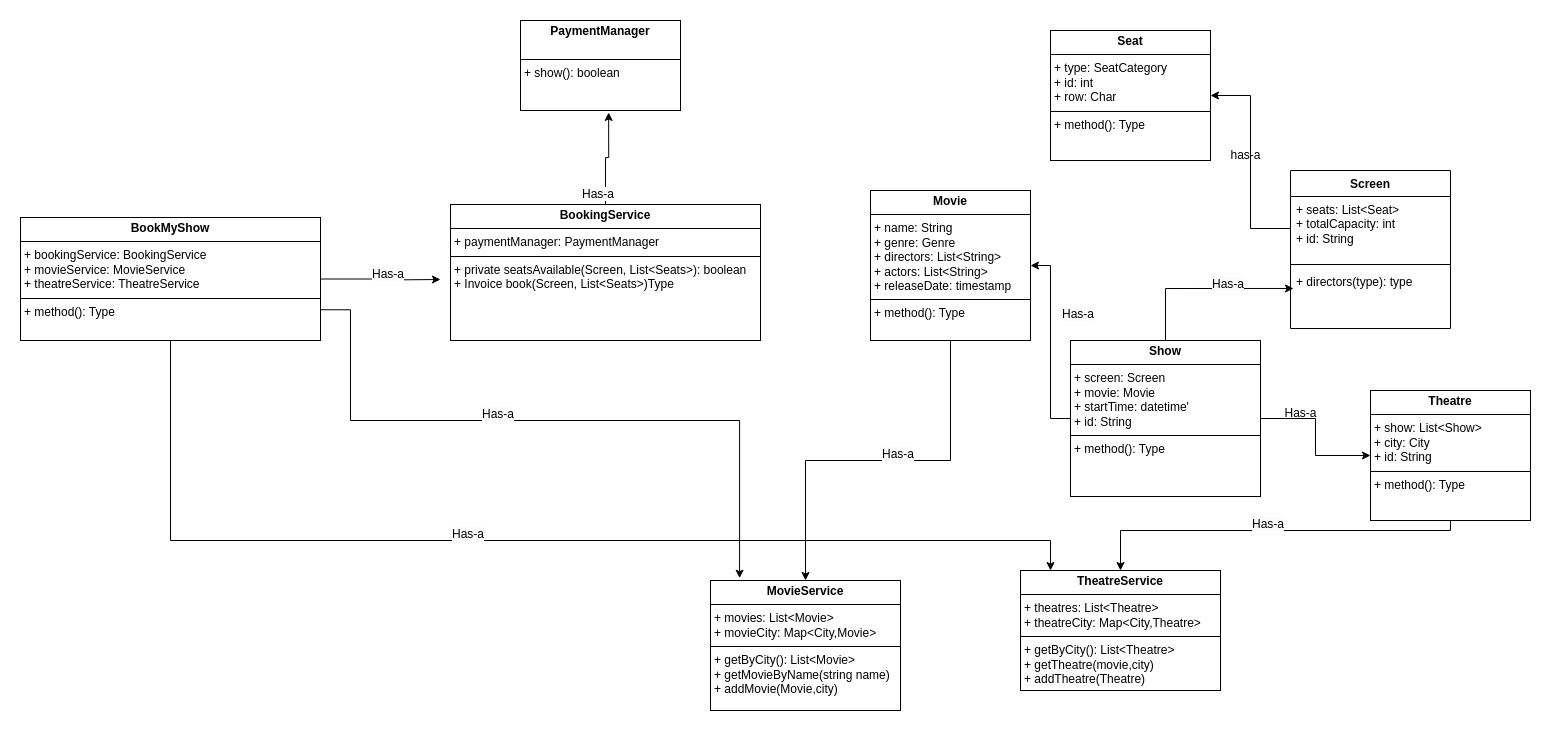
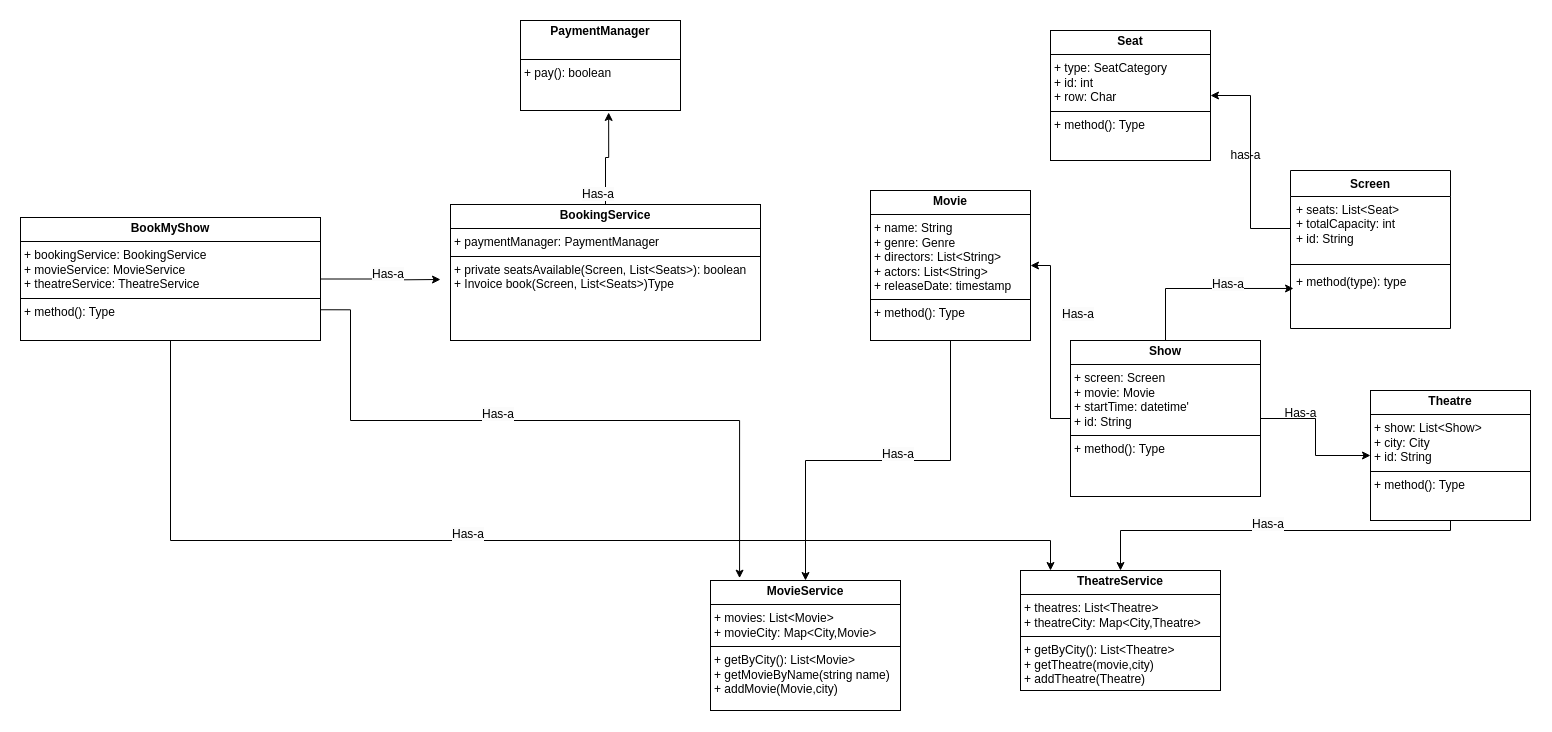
node "PaymentManager + show(): boolean": label "PaymentManager + show(): boolean" -> "PaymentManager + pay(): boolean"
node "+ directors(type): type": label "+ directors(type): type" -> "+ method(type): type"
